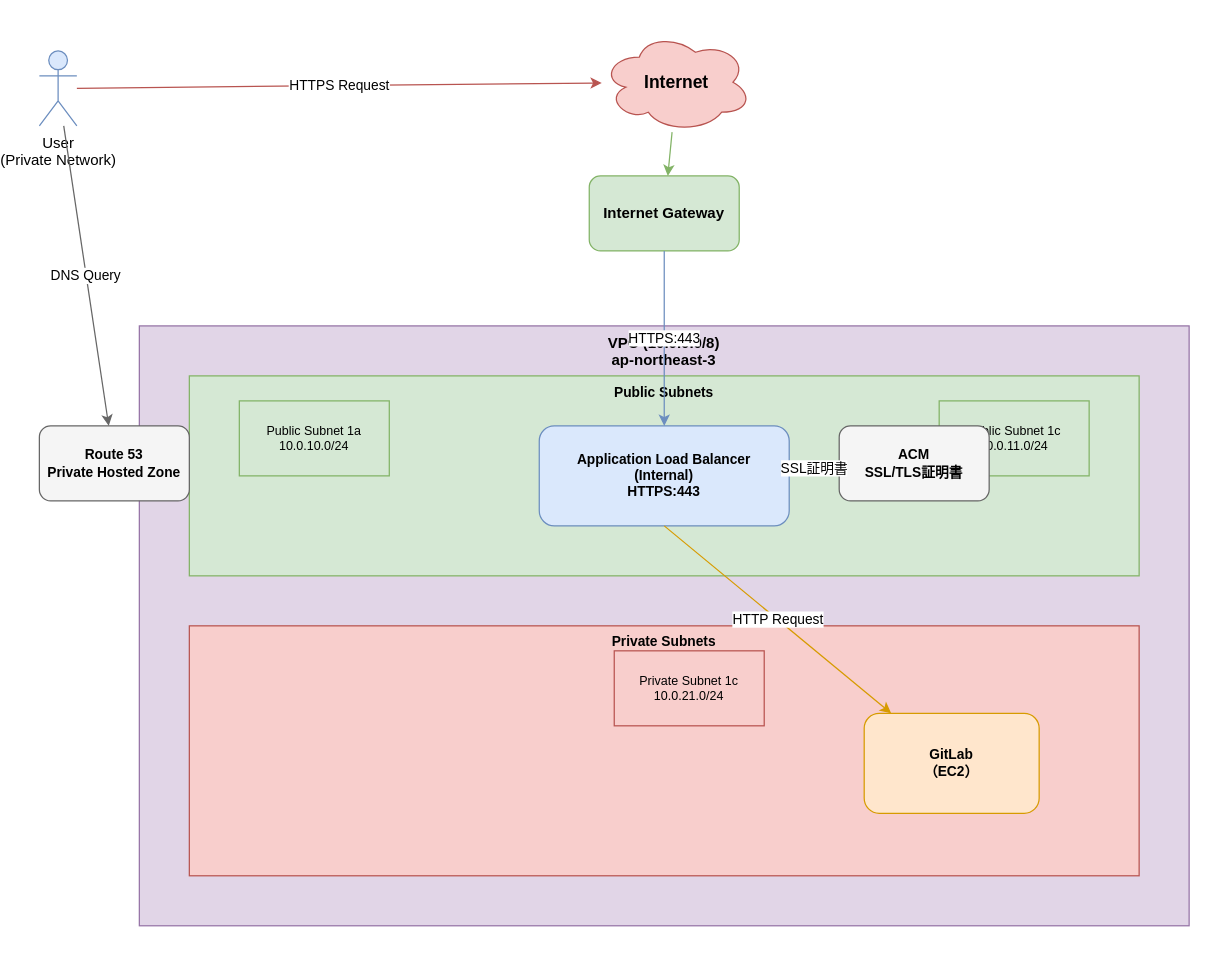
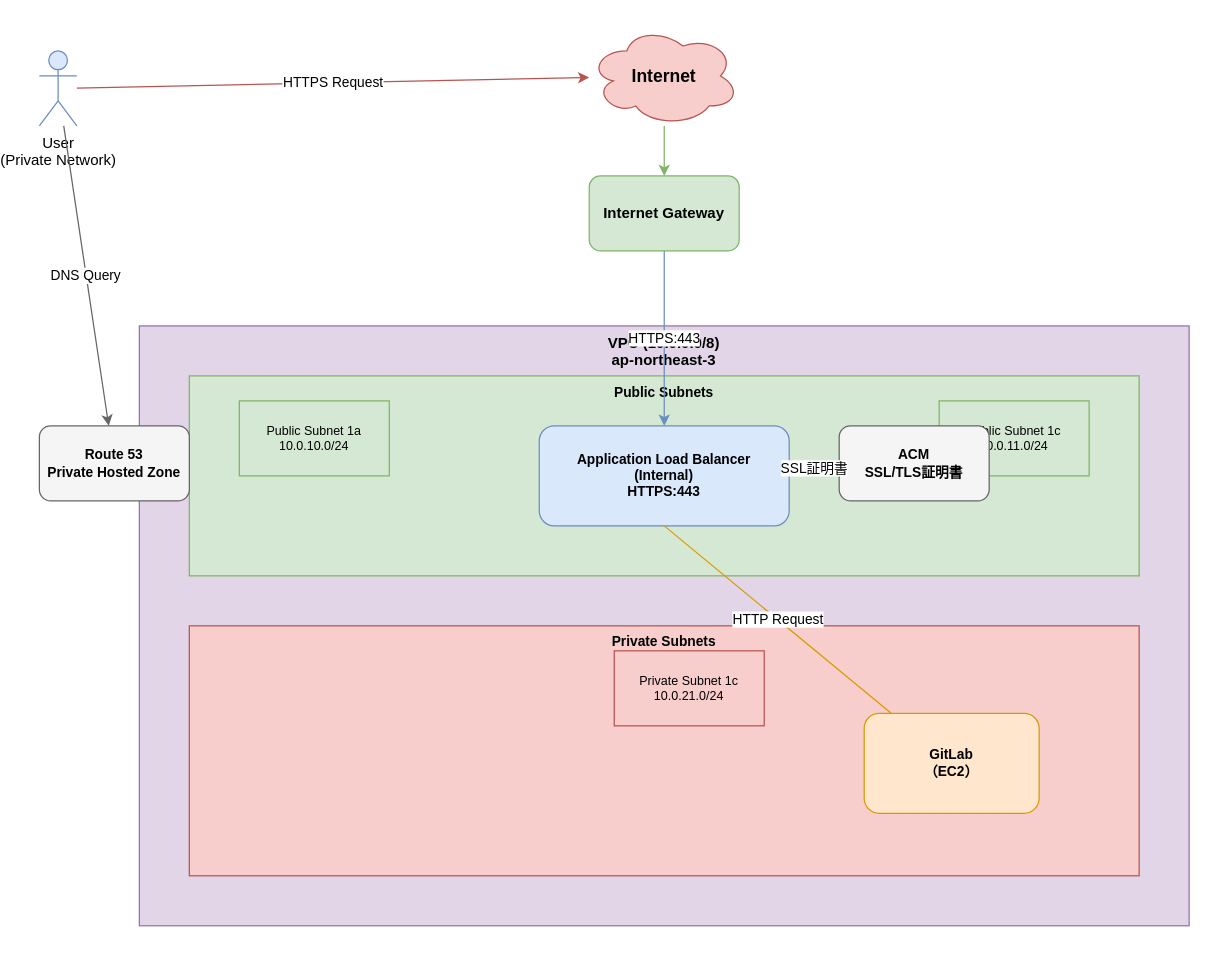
node "Internet": moved (677, 82) -> (664, 76)
edge "Application Load Balancer (Internal) HTTPS:443" -> "GitLab （EC2）": arrowhead classic -> none
